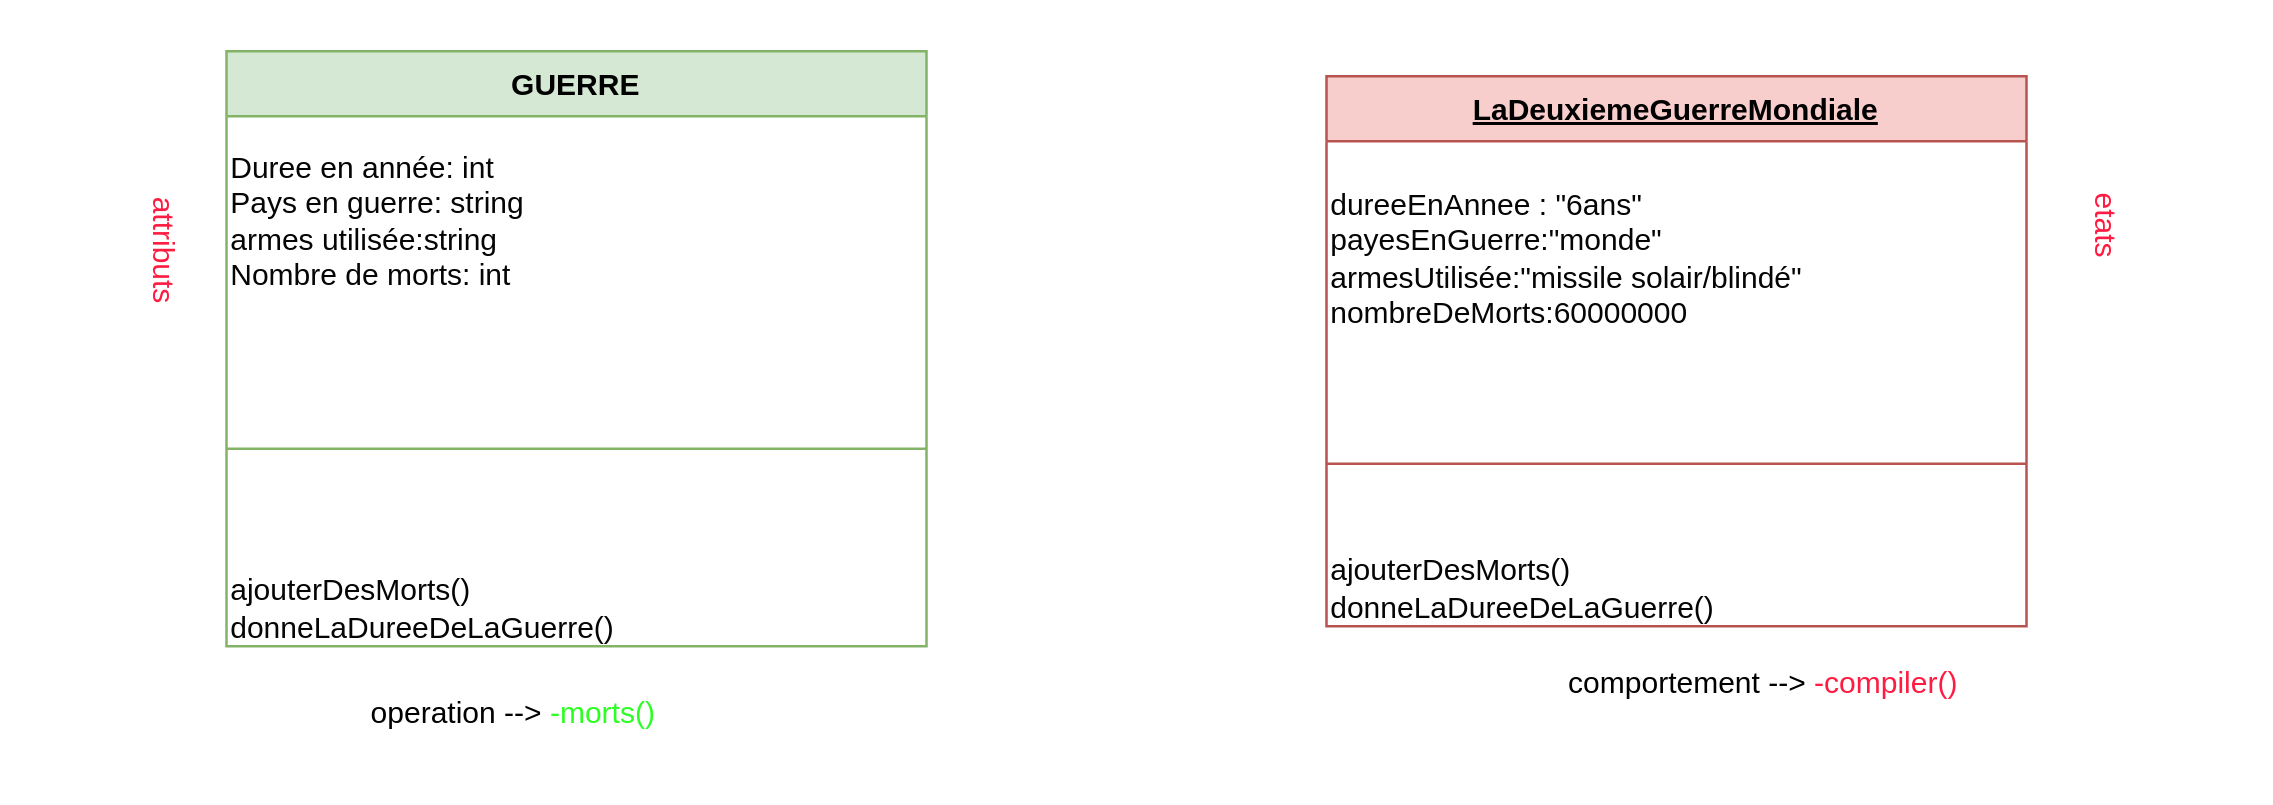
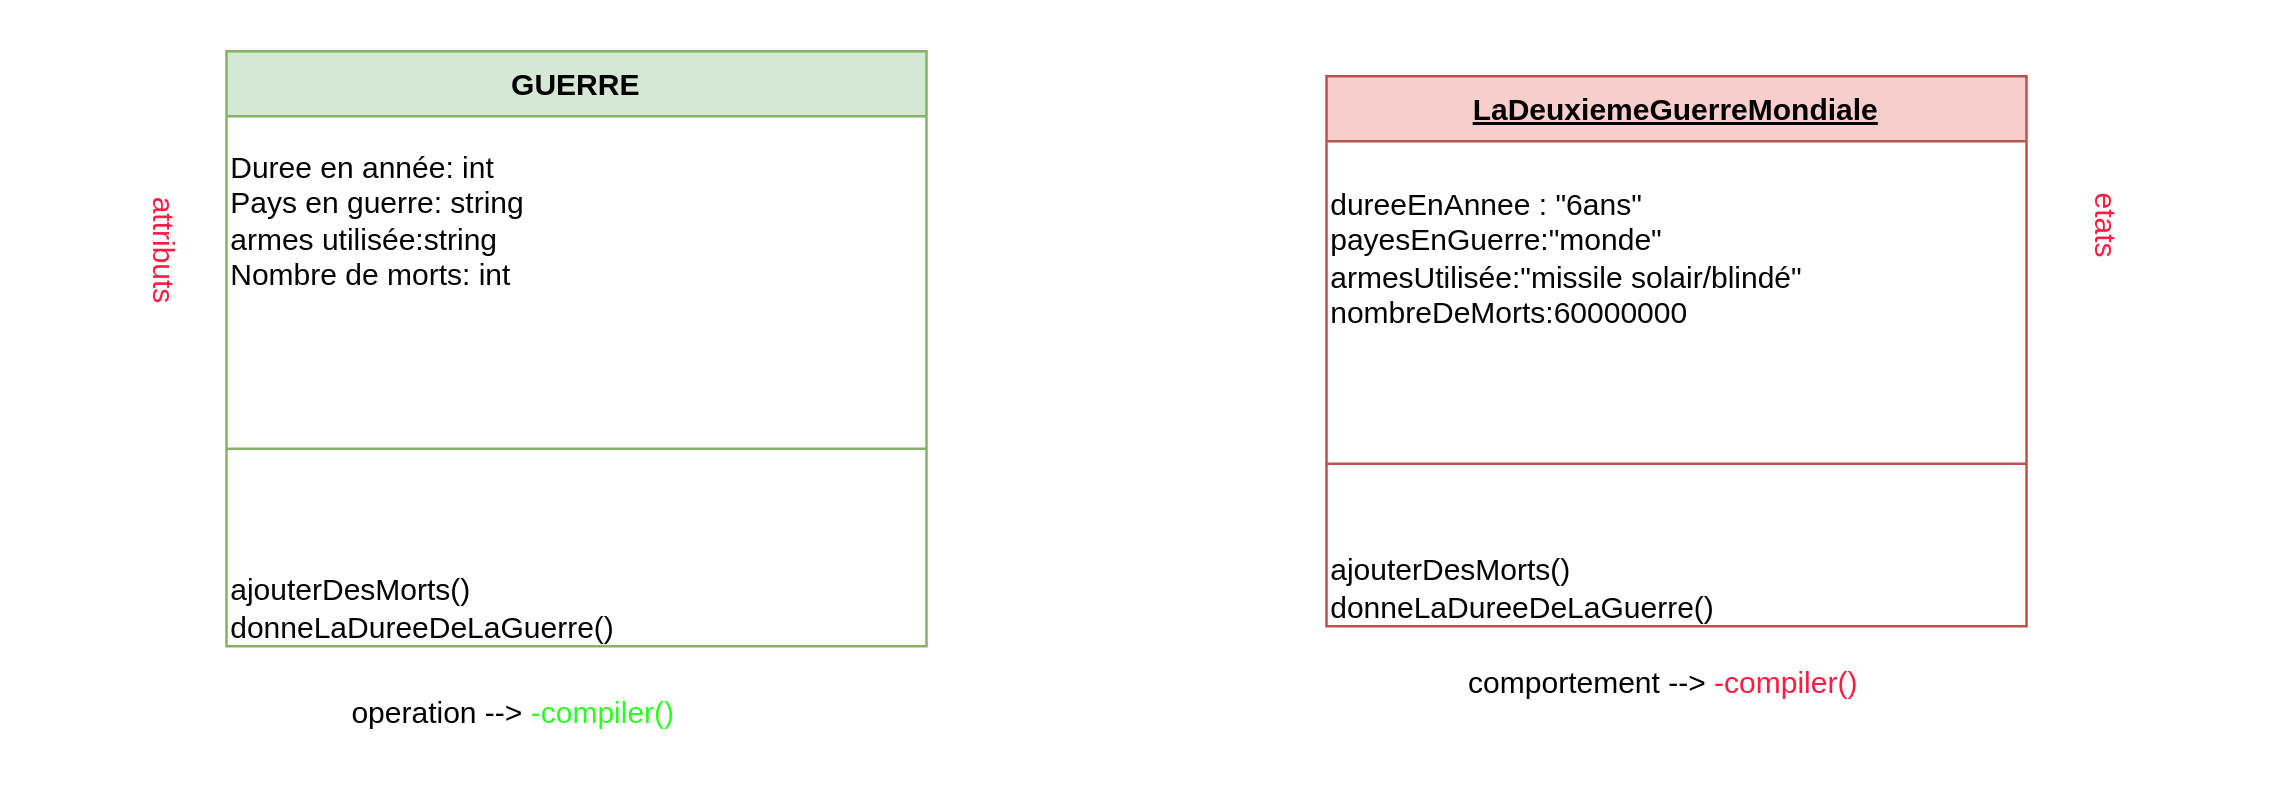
node "comportement --> -compiler()": moved (1764, 684) -> (1664, 684)
node "operation --> -morts()": label "operation --> -morts()" -> "operation --> -compiler()"
